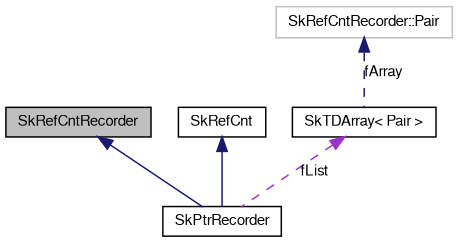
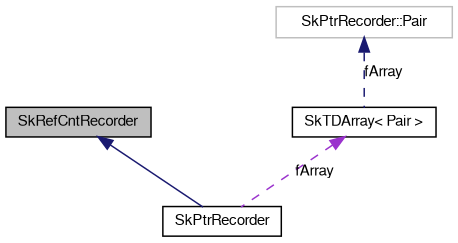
node "SkRefCntRecorder::Pair": label "SkRefCntRecorder::Pair" -> "SkPtrRecorder::Pair"
node "SkRefCnt": removed
edge "SkPtrRecorder" -> "SkTDArray< Pair >": label "fList" -> "fArray"
